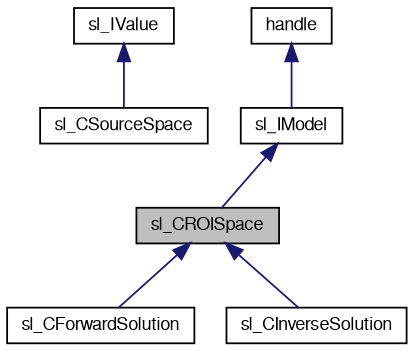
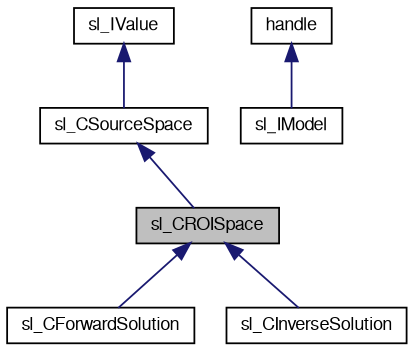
edge "sl_CROISpace" -> "sl_IModel": now "sl_CROISpace" -> "sl_CSourceSpace"
